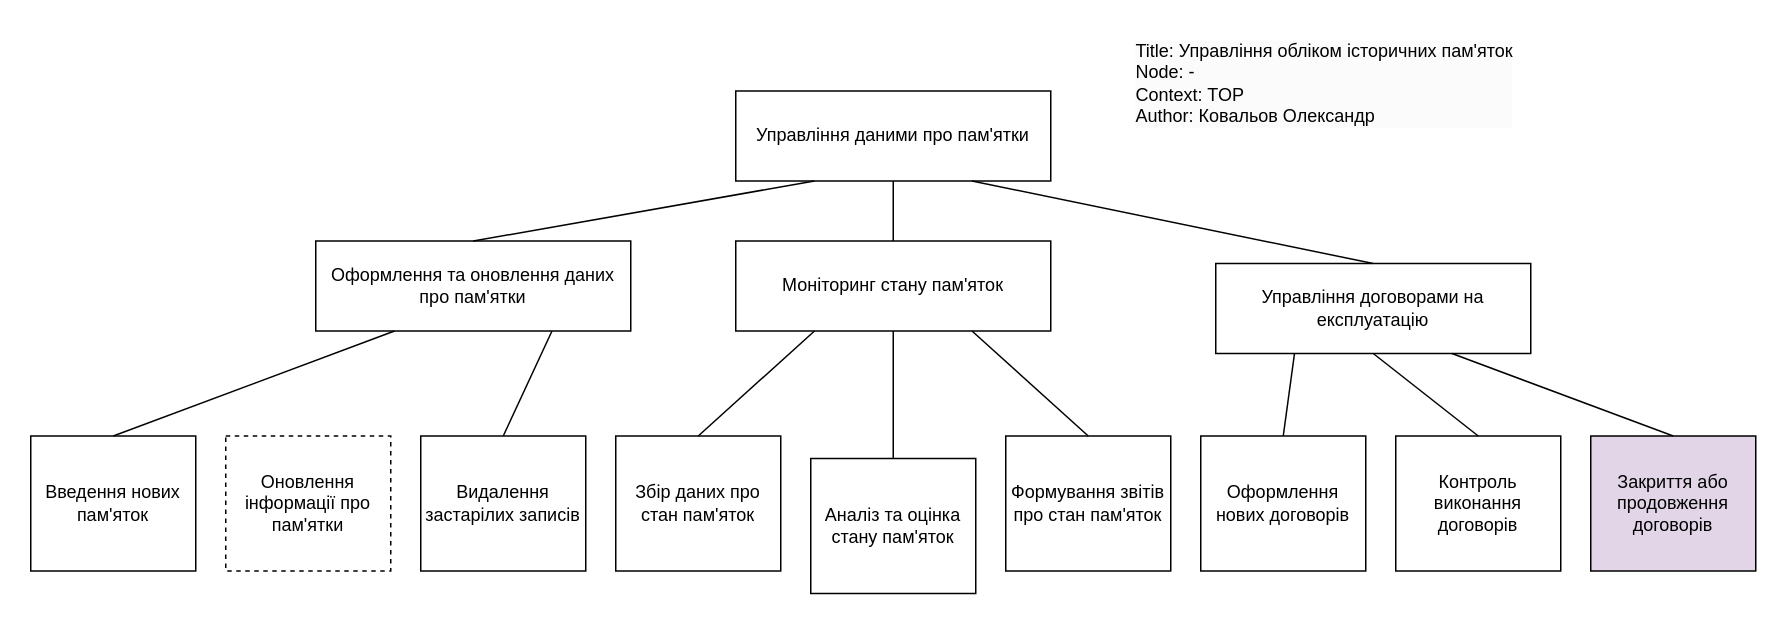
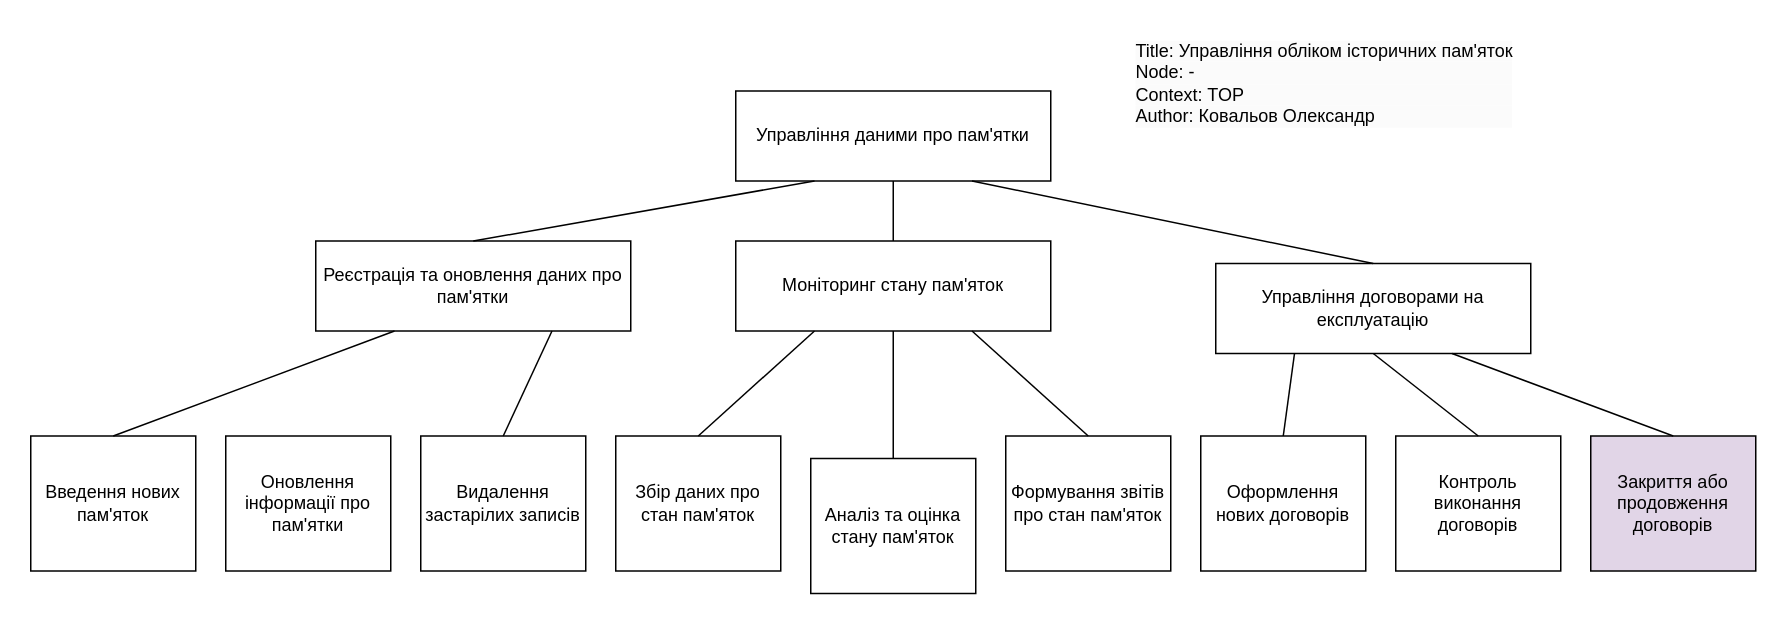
node "Оформлення та оновлення даних про пам'ятки": label "Оформлення та оновлення даних про пам'ятки" -> "Реєстрація та оновлення даних про пам'ятки"
node "Оновлення інформації про пам'ятки": style dashed -> solid
